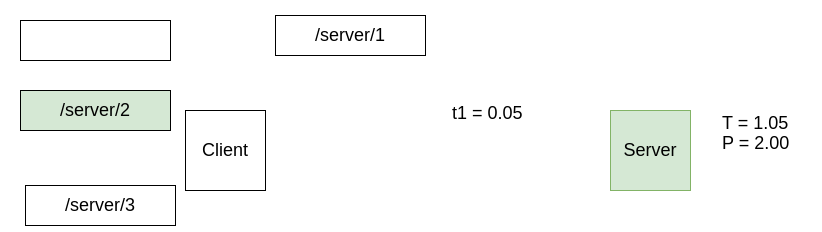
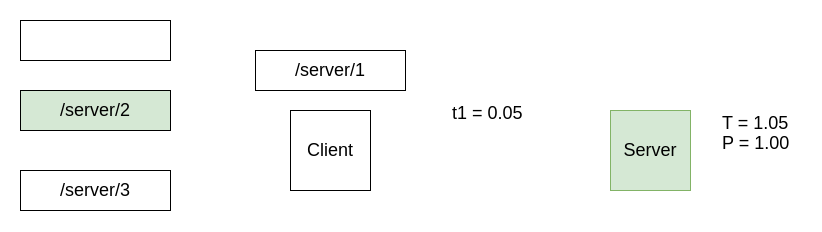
node "/server/1": moved (351, 36) -> (331, 71)
node "P = 2.00": label "P = 2.00" -> "P = 1.00"
node "Client": moved (226, 151) -> (331, 151)
node "/server/3": moved (101, 206) -> (96, 191)
